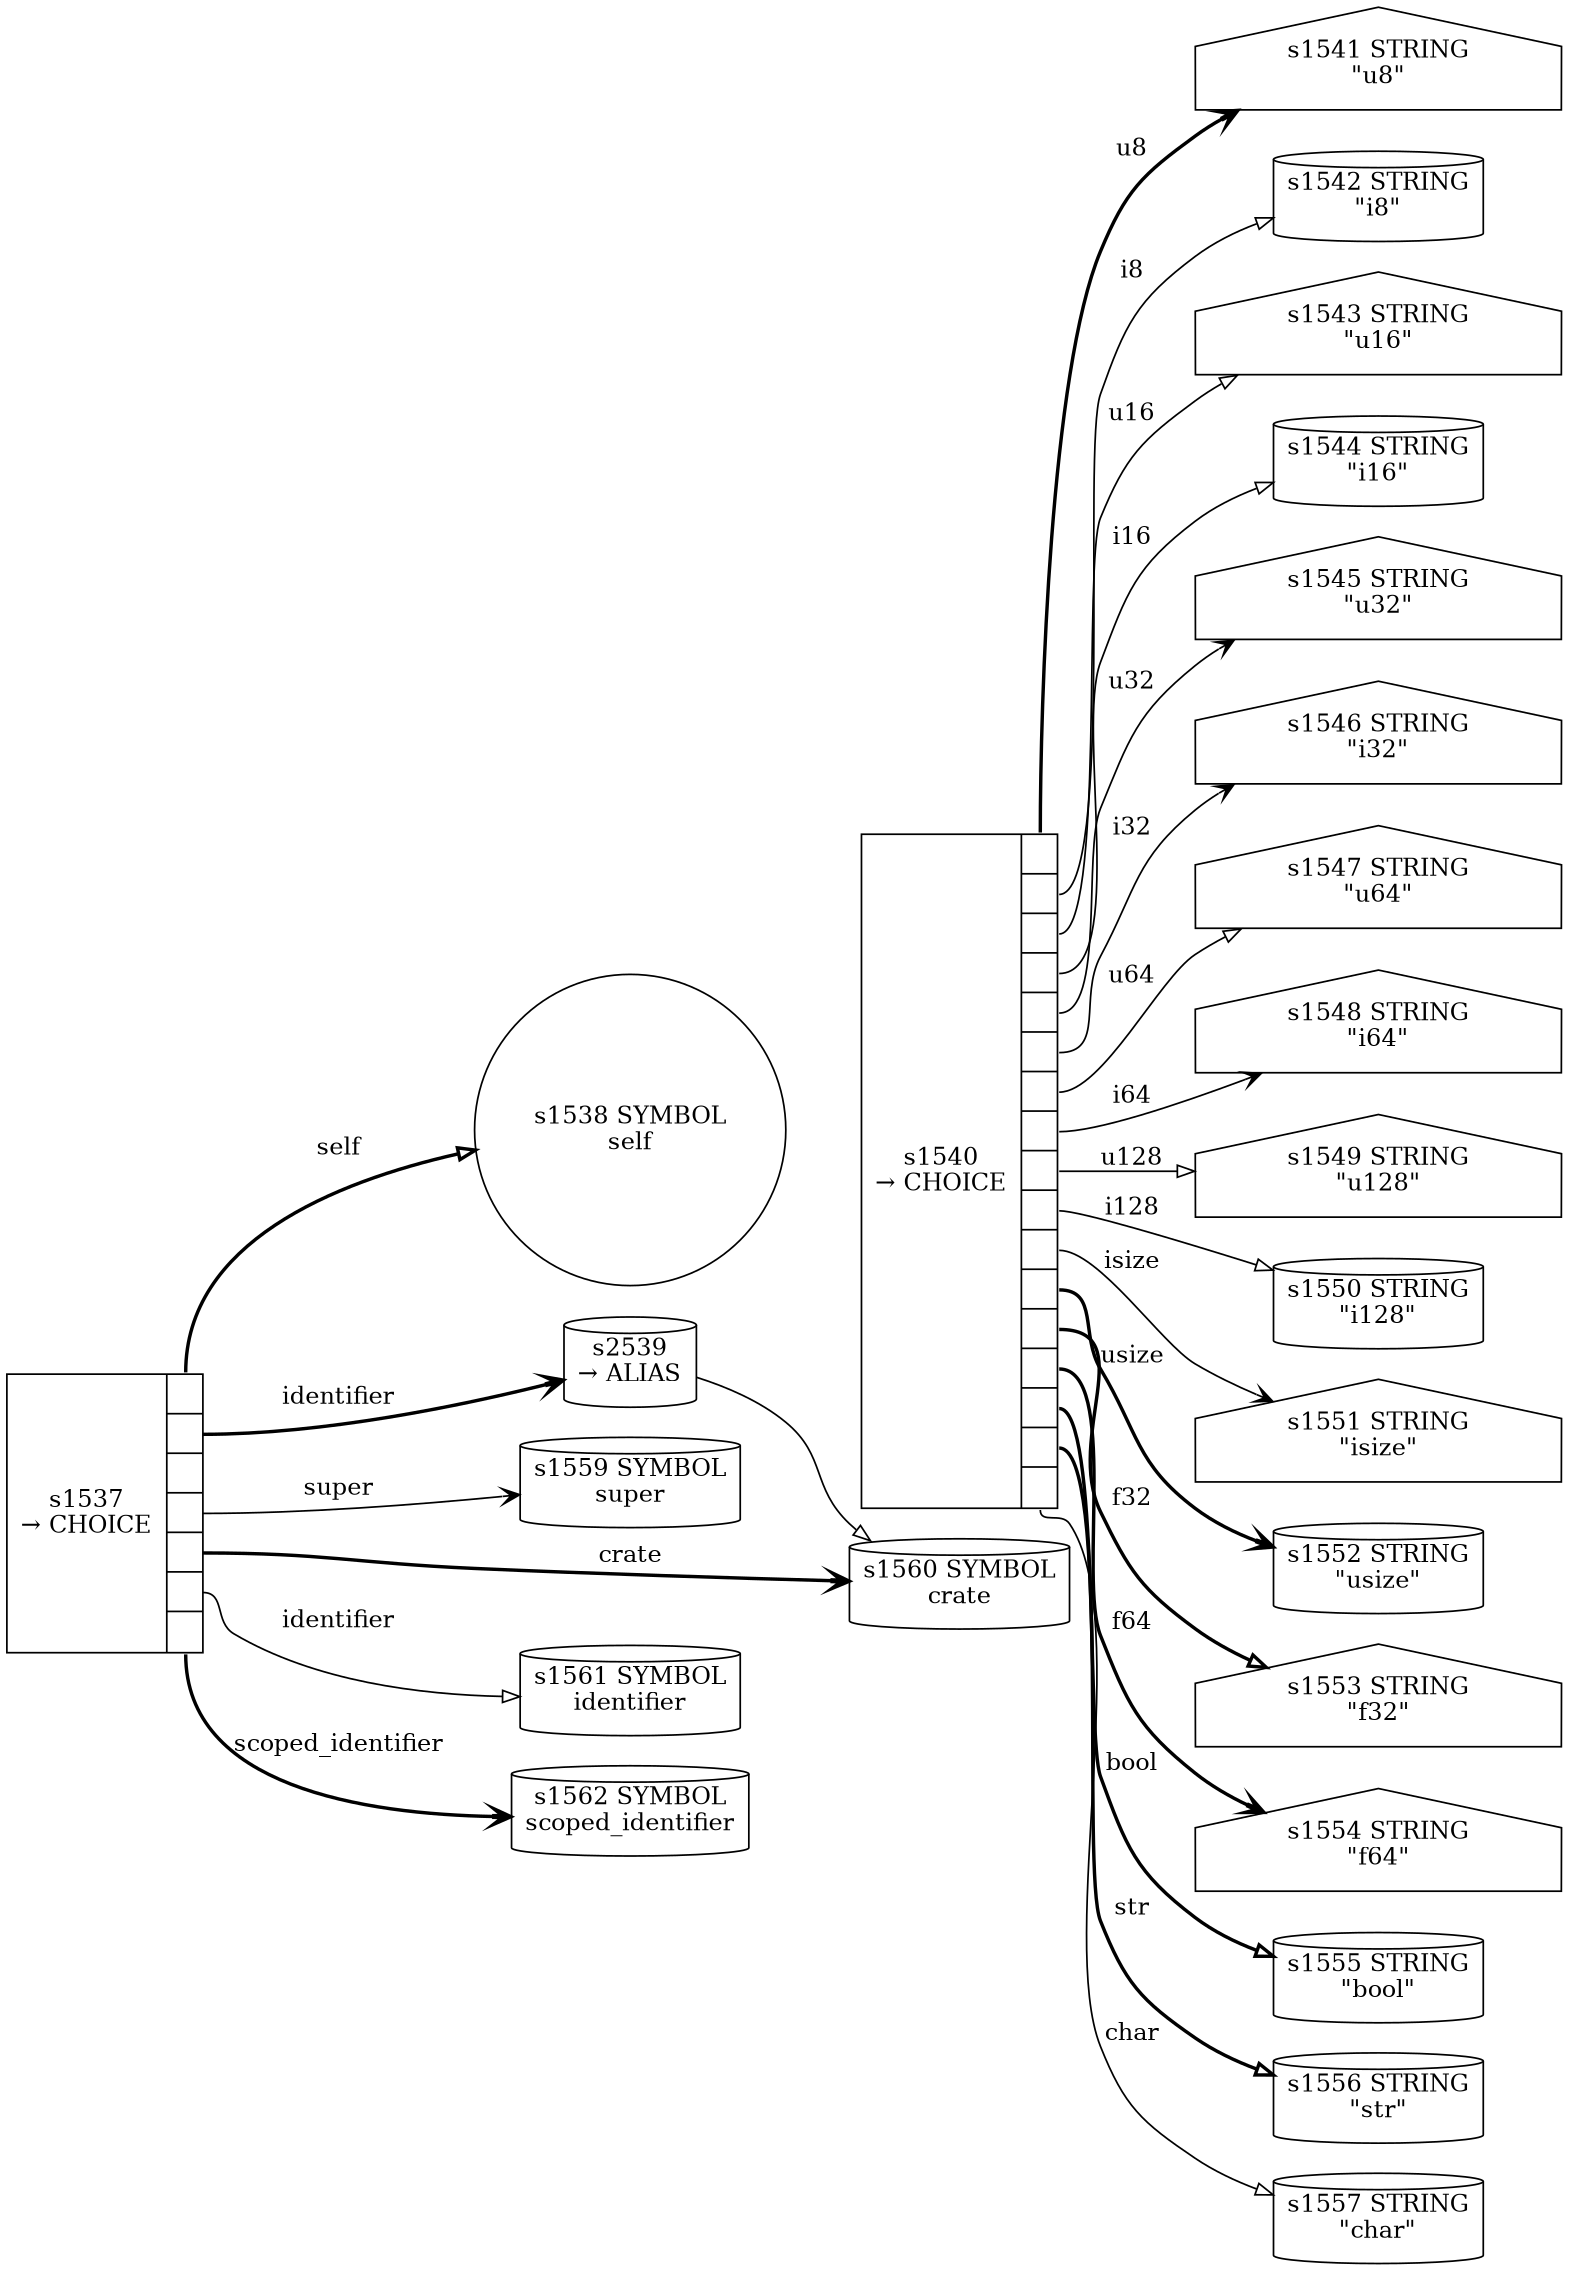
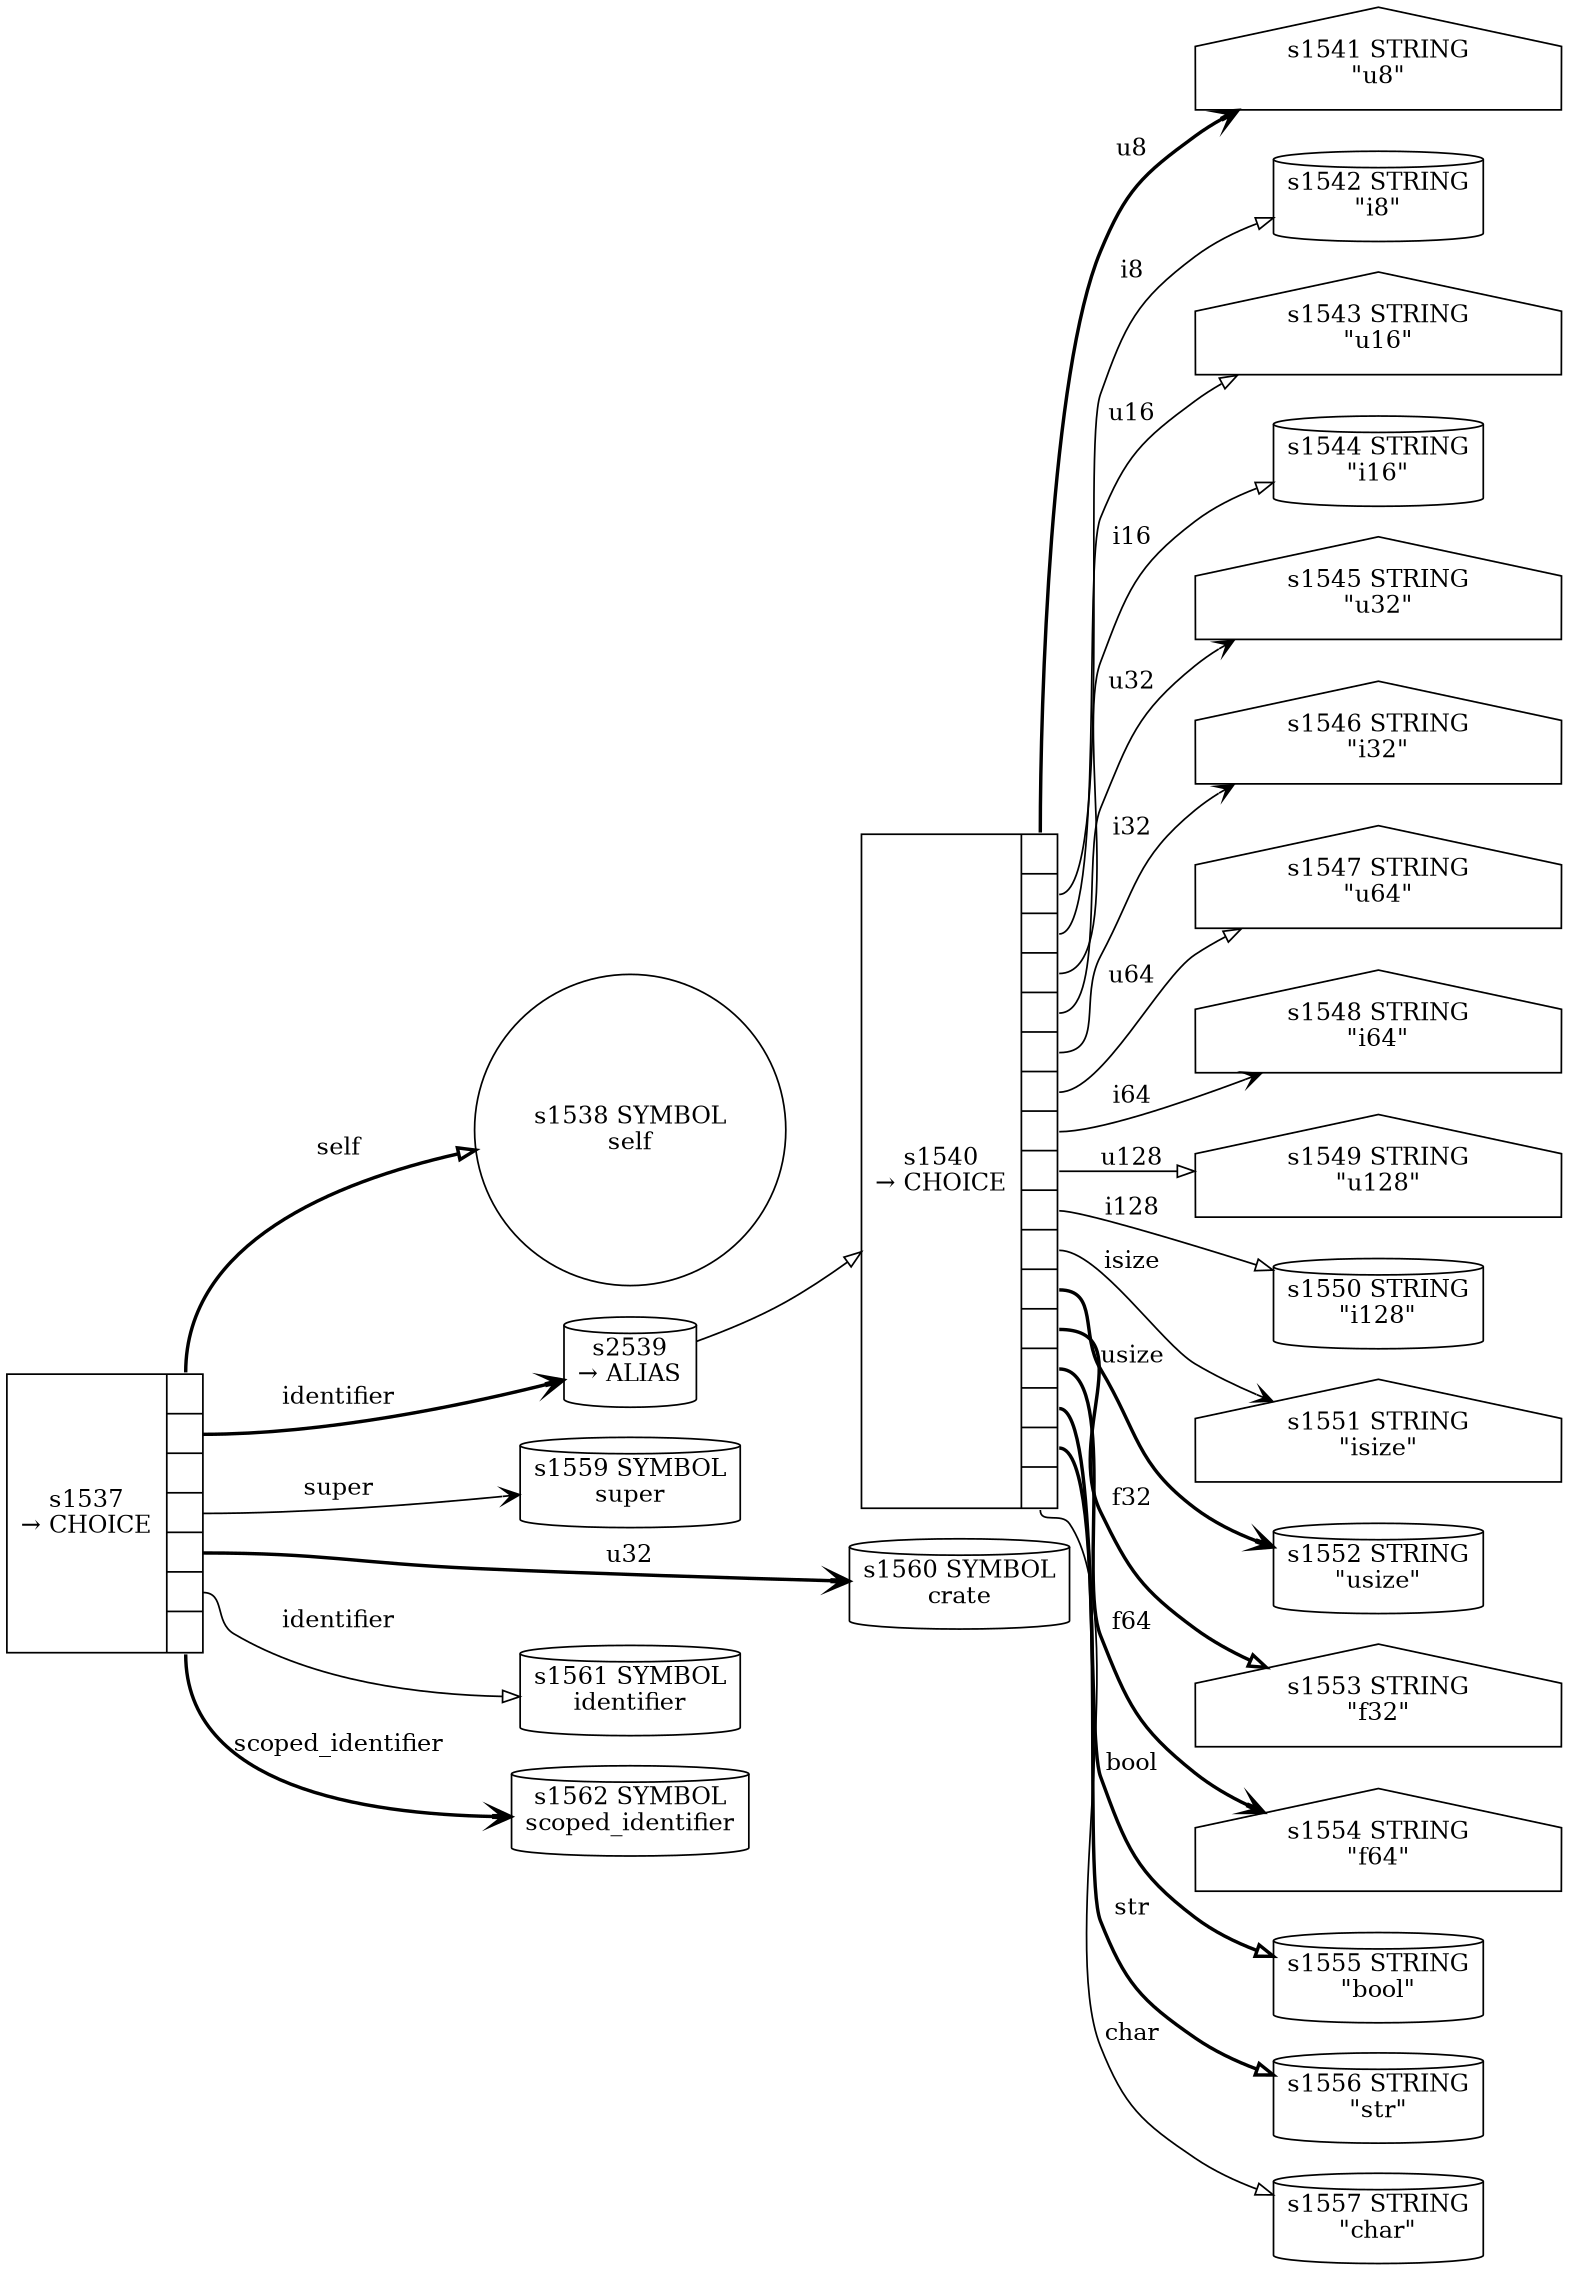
edge "s2539 → ALIAS" -> "s1560 SYMBOL crate": now "s2539 → ALIAS" -> "s1540"
edge "s1537" -> "s1560 SYMBOL crate": label "crate" -> "u32"
